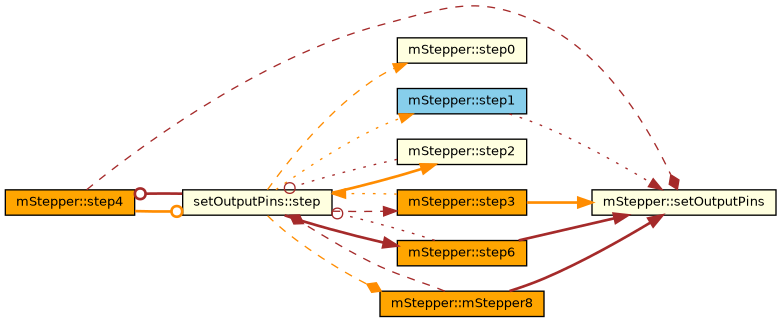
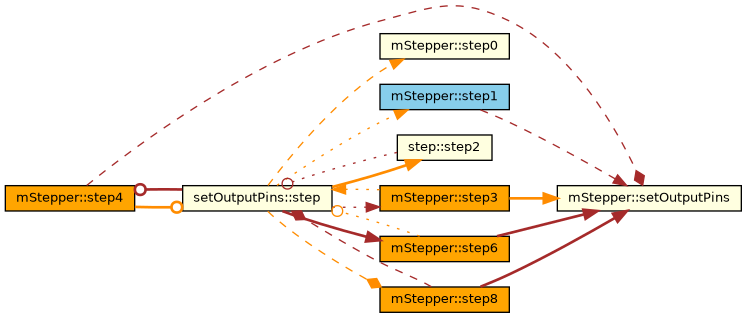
edge "mStepper::step1" -> "mStepper::setOutputPins": style dotted -> dashed
node "mStepper::step2": label "mStepper::step2" -> "step::step2"
edge "setOutputPins::step" -> "mStepper::step3": style dashed -> dotted
edge "mStepper::step6" -> "setOutputPins::step": color brown -> darkorange
node "mStepper::mStepper8": label "mStepper::mStepper8" -> "mStepper::step8"
